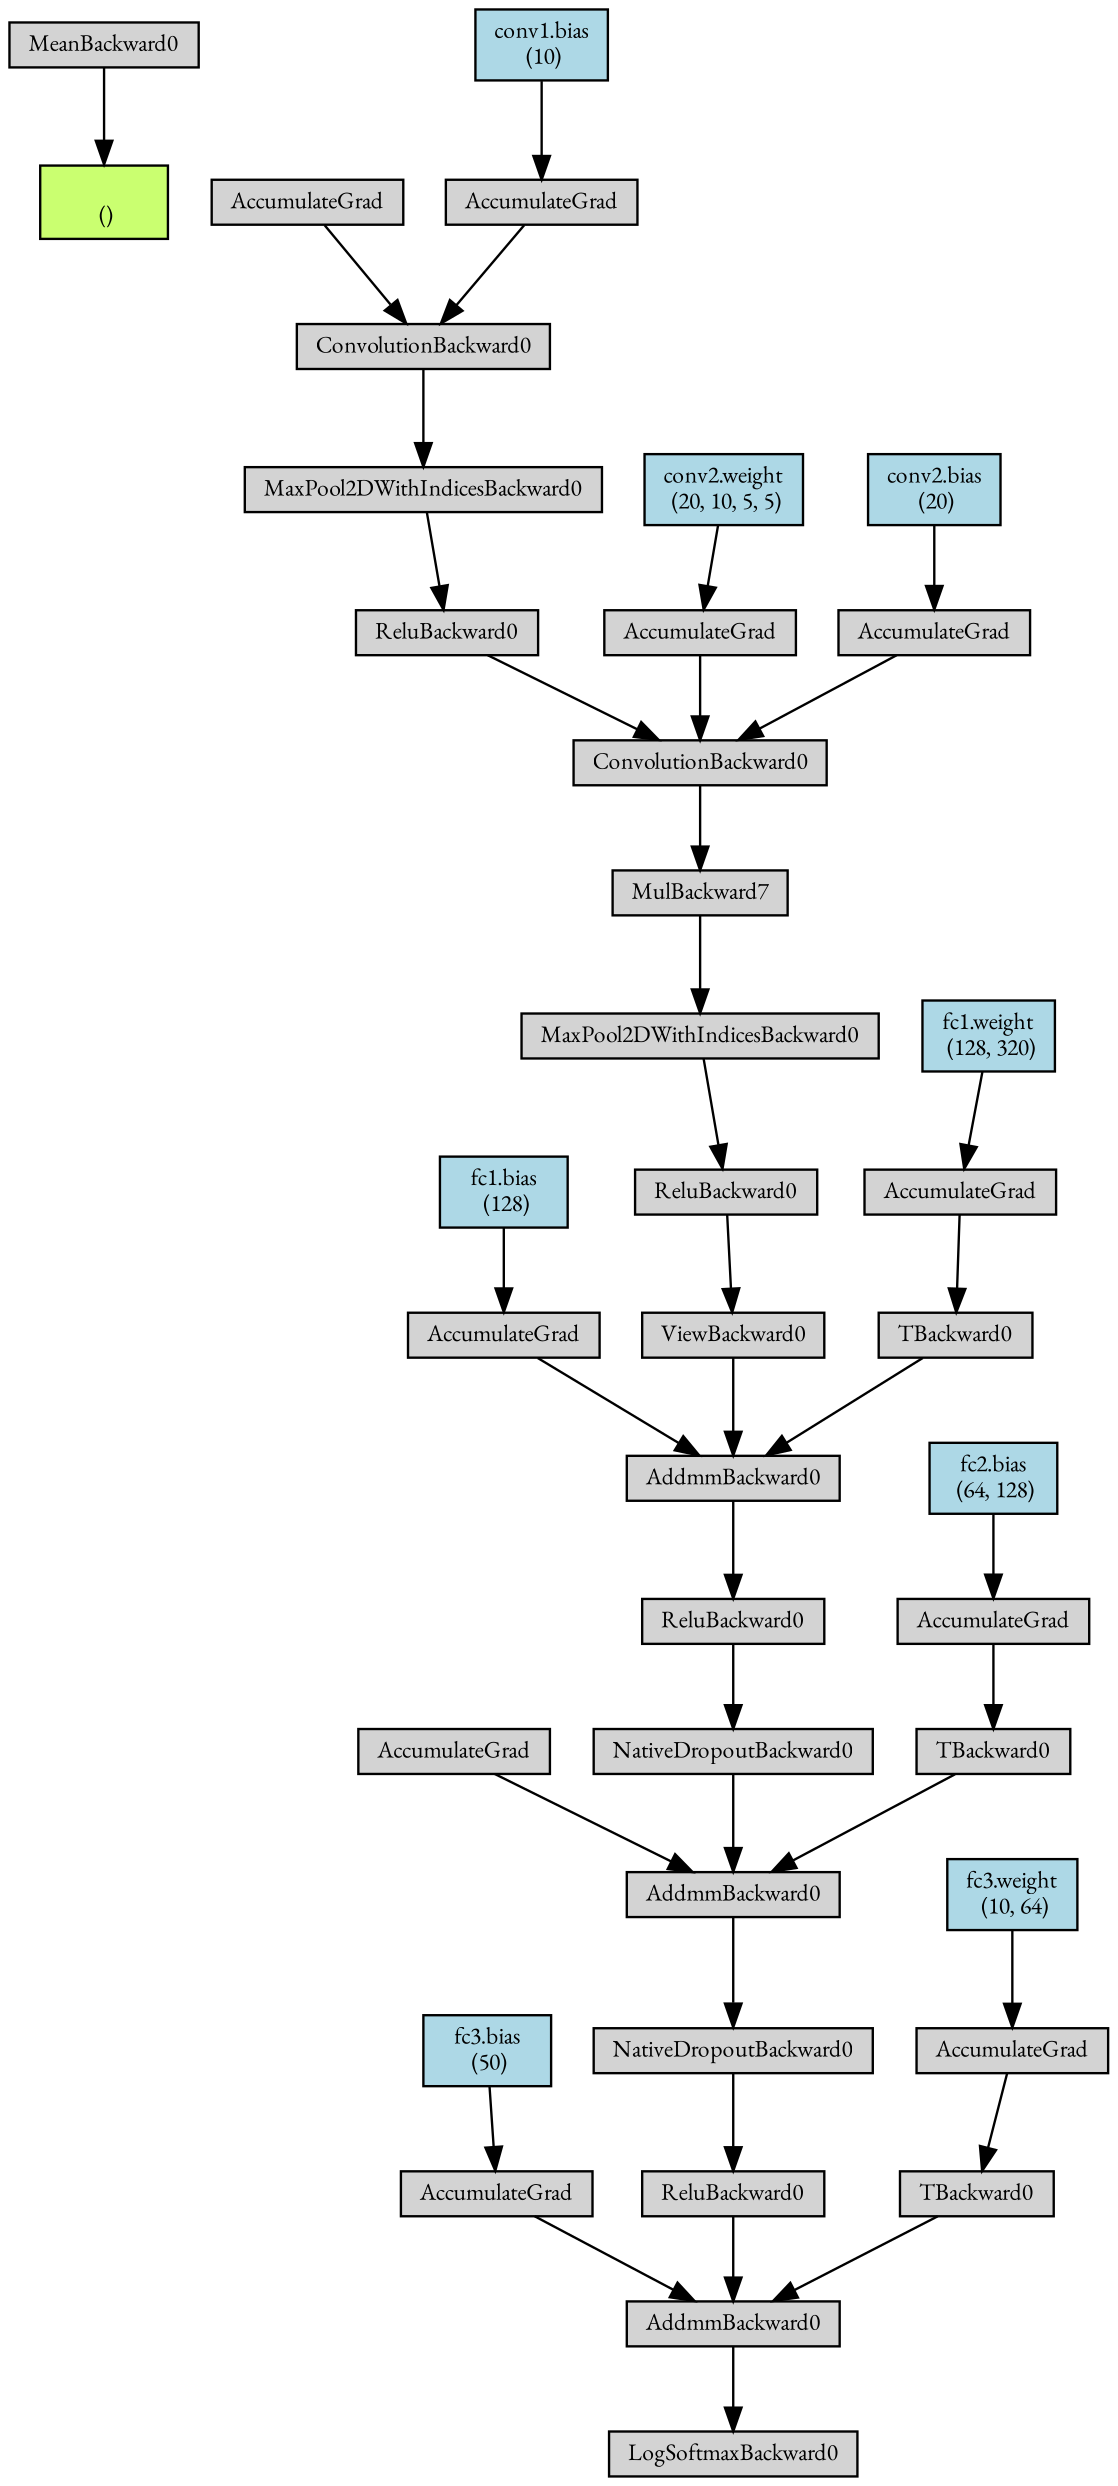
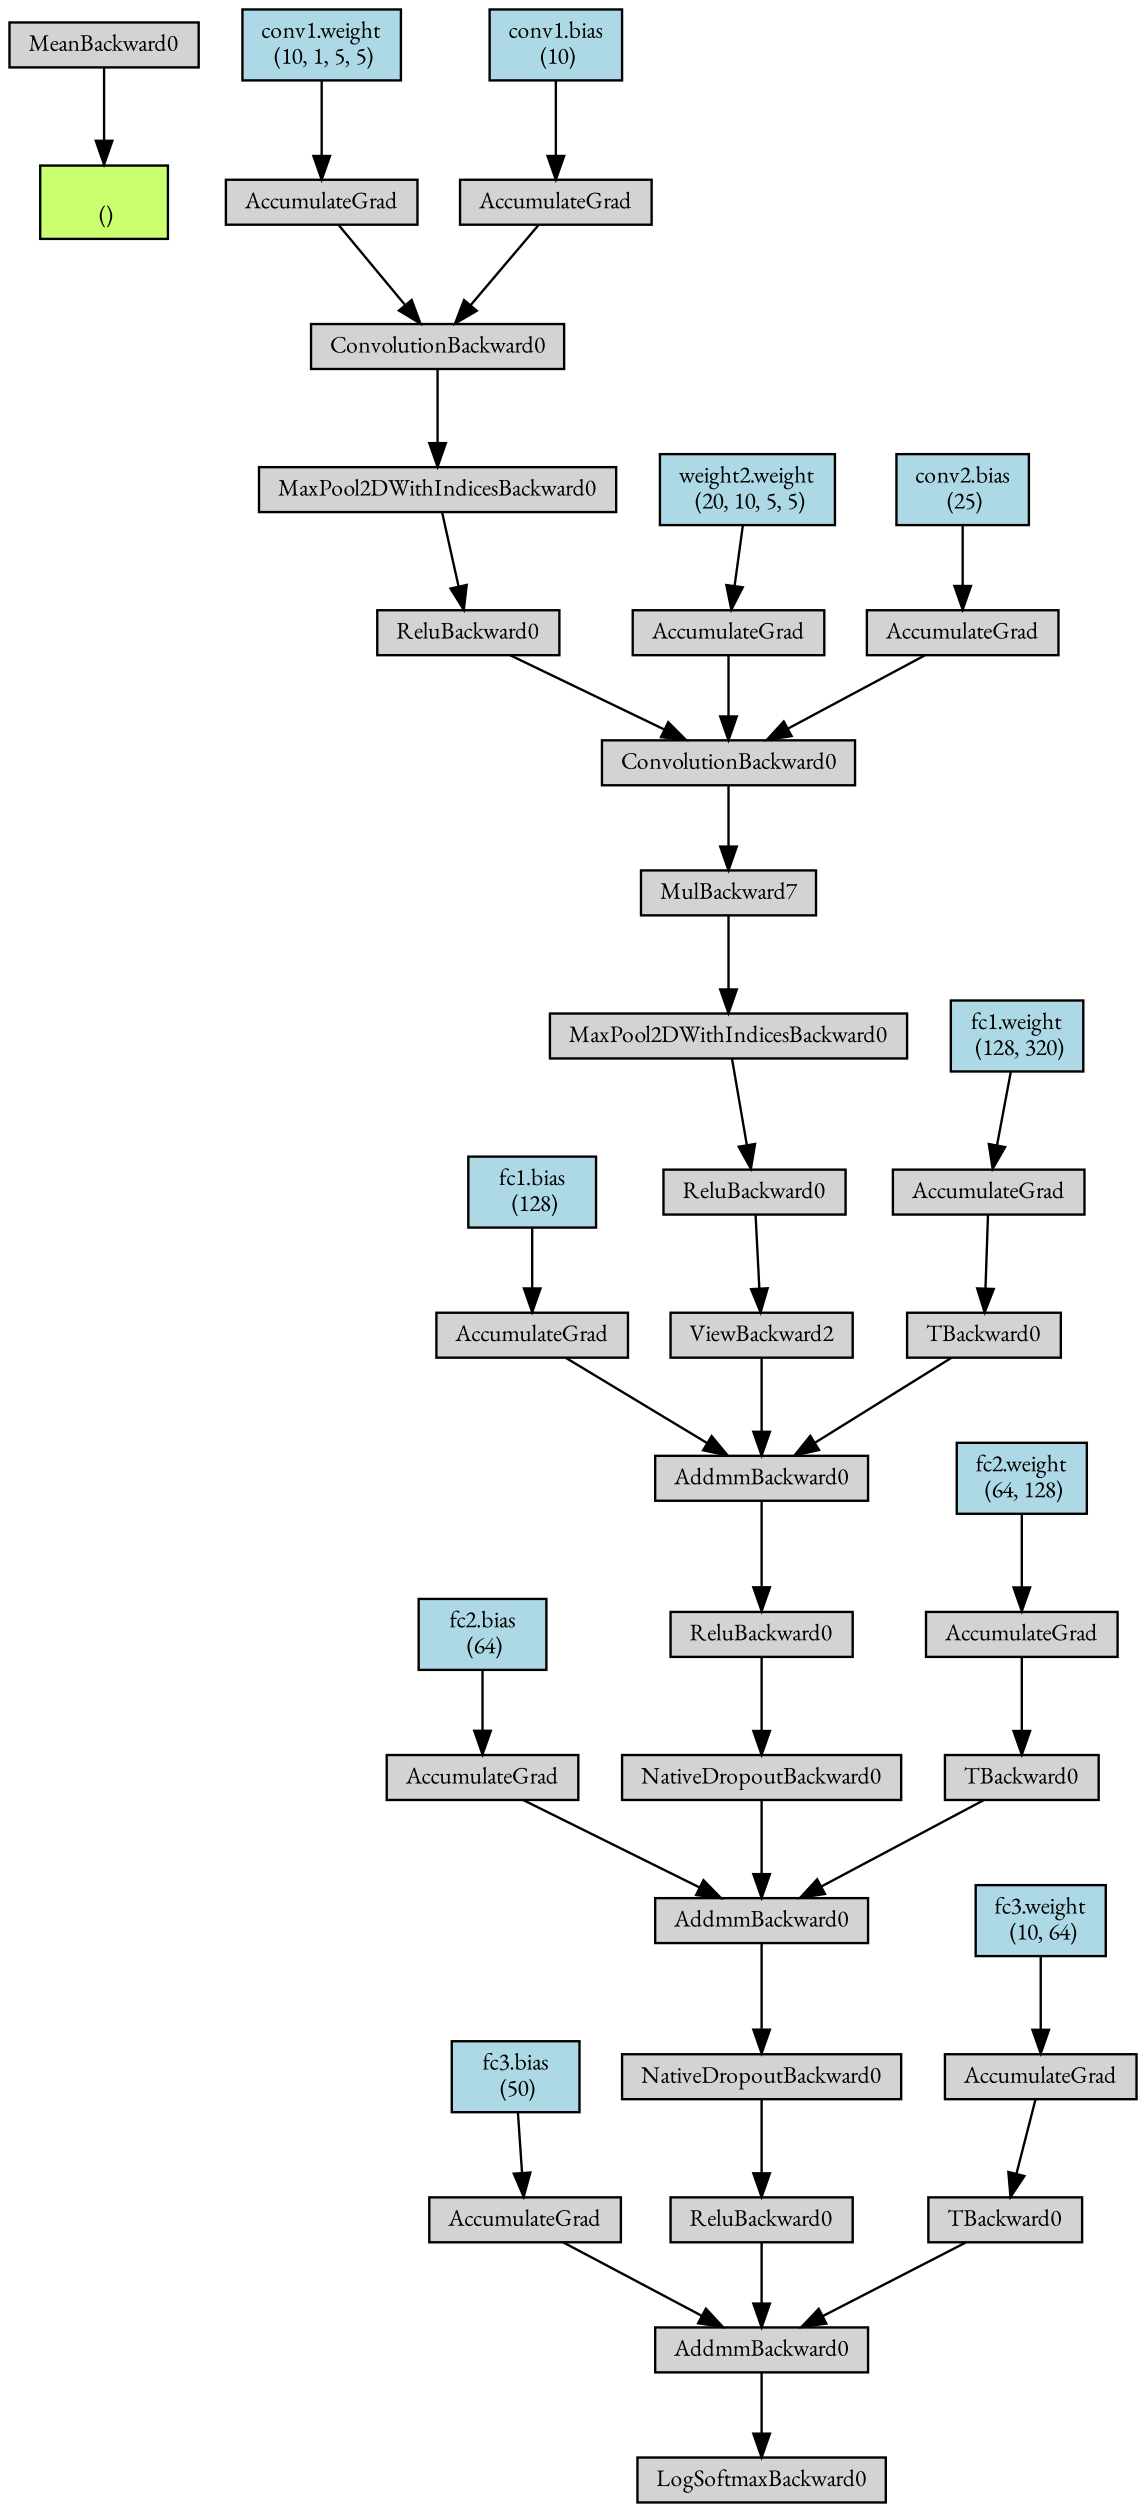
node "conv1.weight (10, 1, 5, 5)": added
node "conv2.weight (20, 10, 5, 5)": label "conv2.weight (20, 10, 5, 5)" -> "weight2.weight (20, 10, 5, 5)"
node "conv2.bias (20)": label "conv2.bias (20)" -> "conv2.bias (25)"
node "ViewBackward0": label "ViewBackward0" -> "ViewBackward2"
node "fc2.bias (64, 128)": label "fc2.bias (64, 128)" -> "fc2.weight (64, 128)"
node "fc2.bias (64)": added
